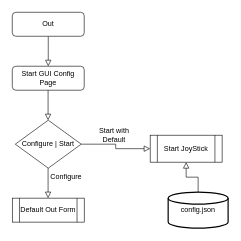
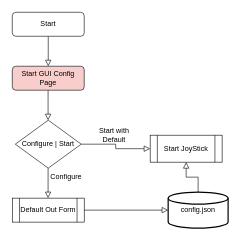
node "Out": label "Out" -> "Start"
node "Start GUI Config Page": fillcolor #ffffff -> #f8cecc
edge "Default Out Form" -> "config.json": added
